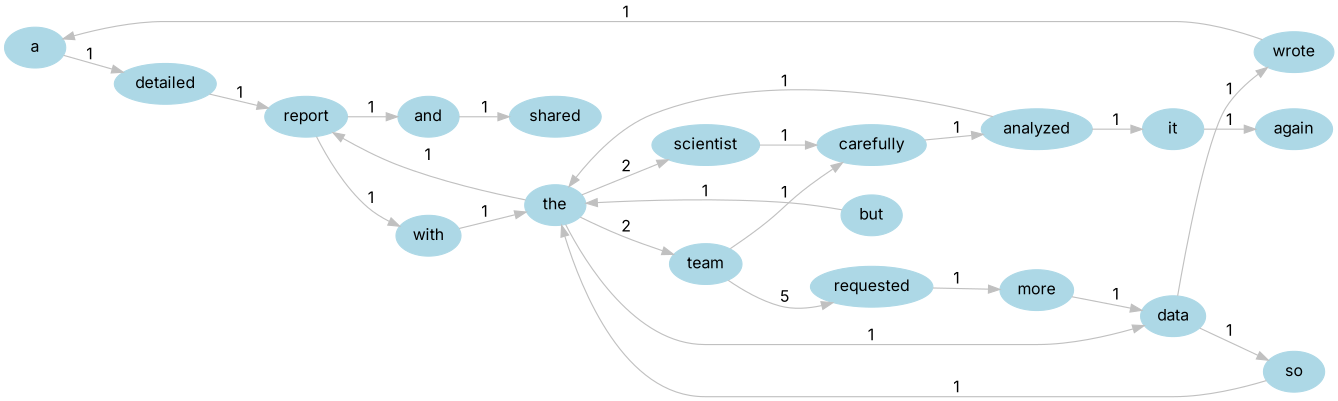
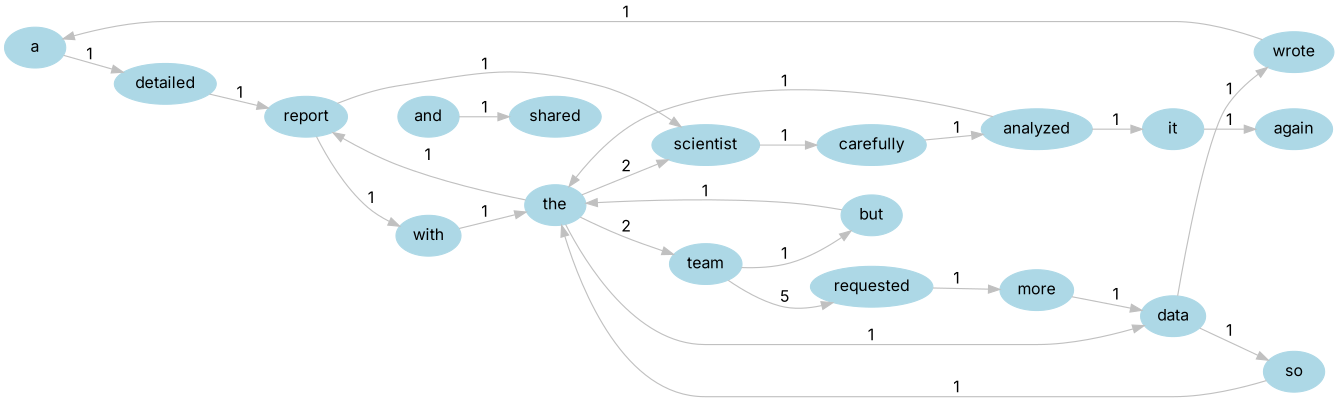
edge "report" -> "and": now "report" -> "scientist"
edge "team" -> "carefully": now "team" -> "but"
